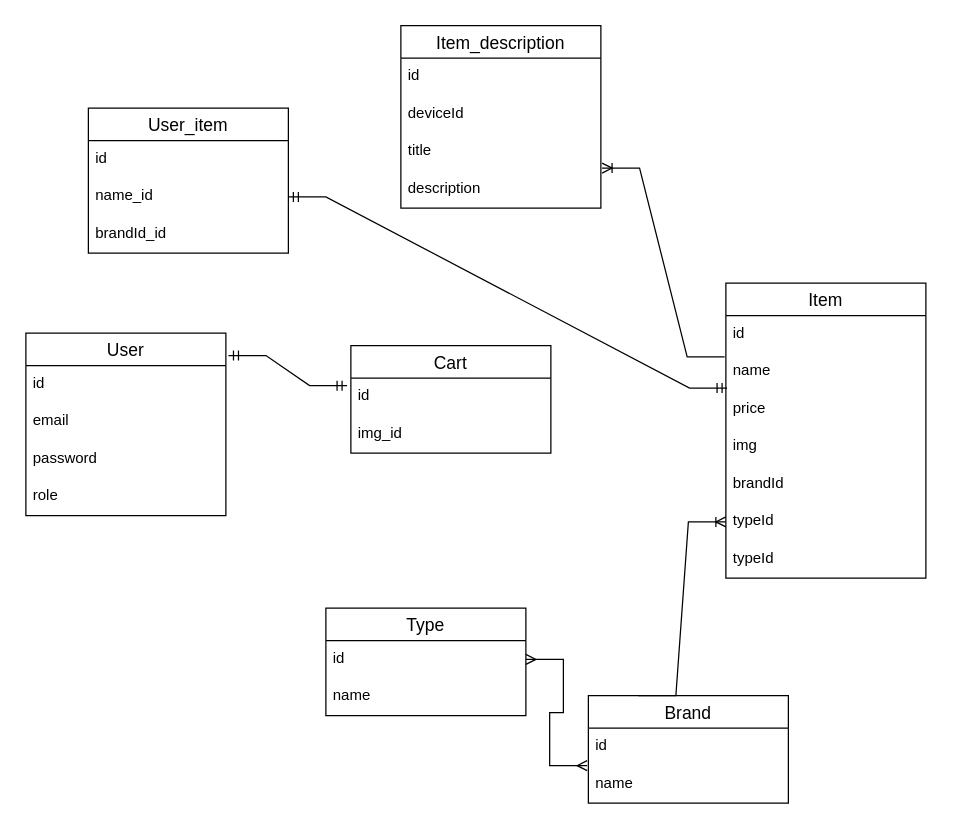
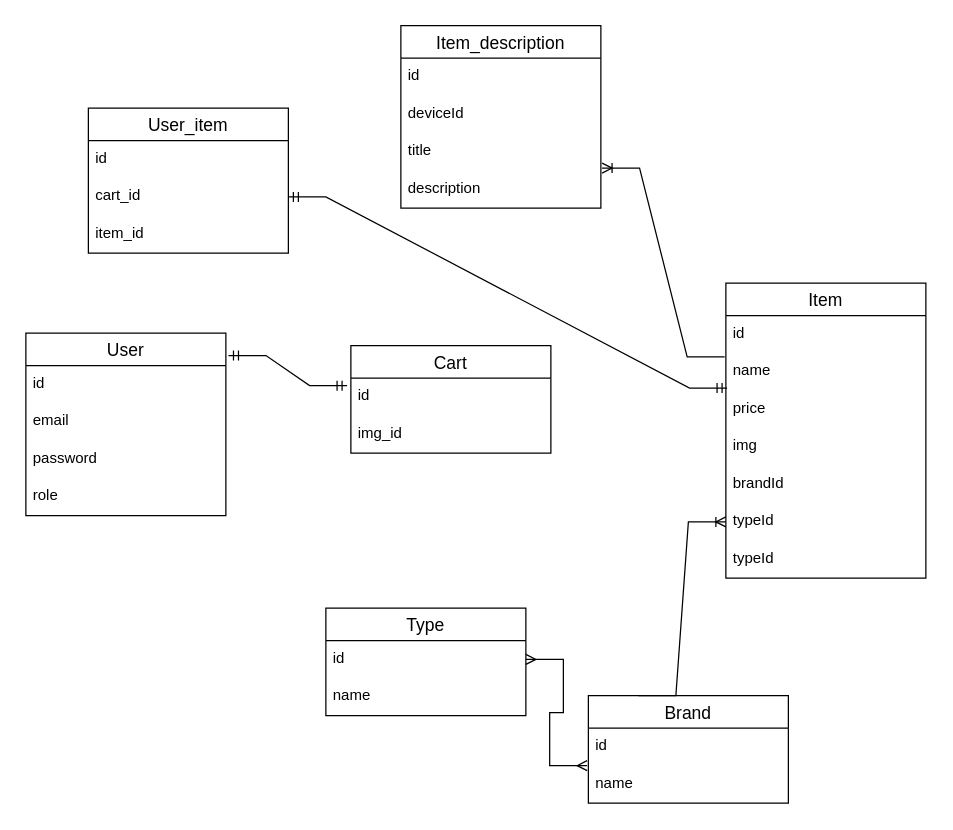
node "name_id": label "name_id" -> "cart_id"
node "brandId_id": label "brandId_id" -> "item_id"
